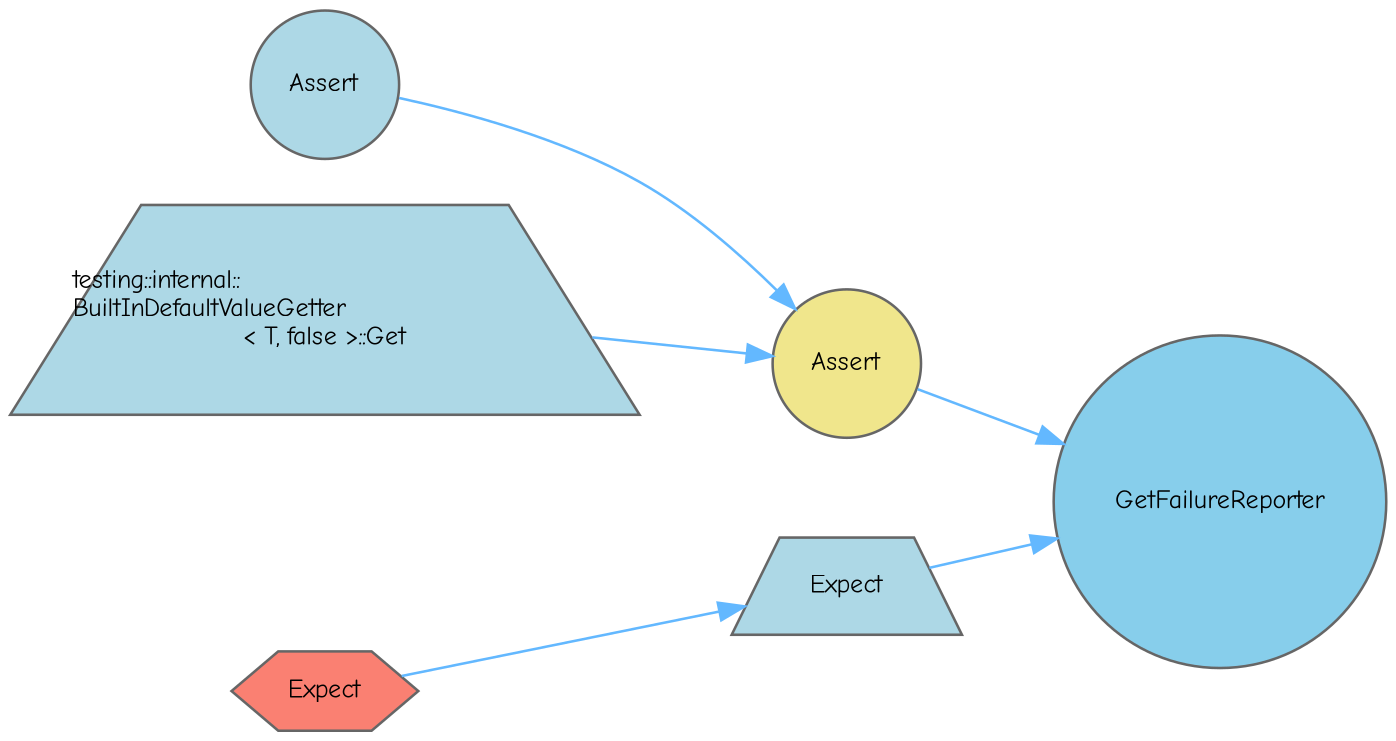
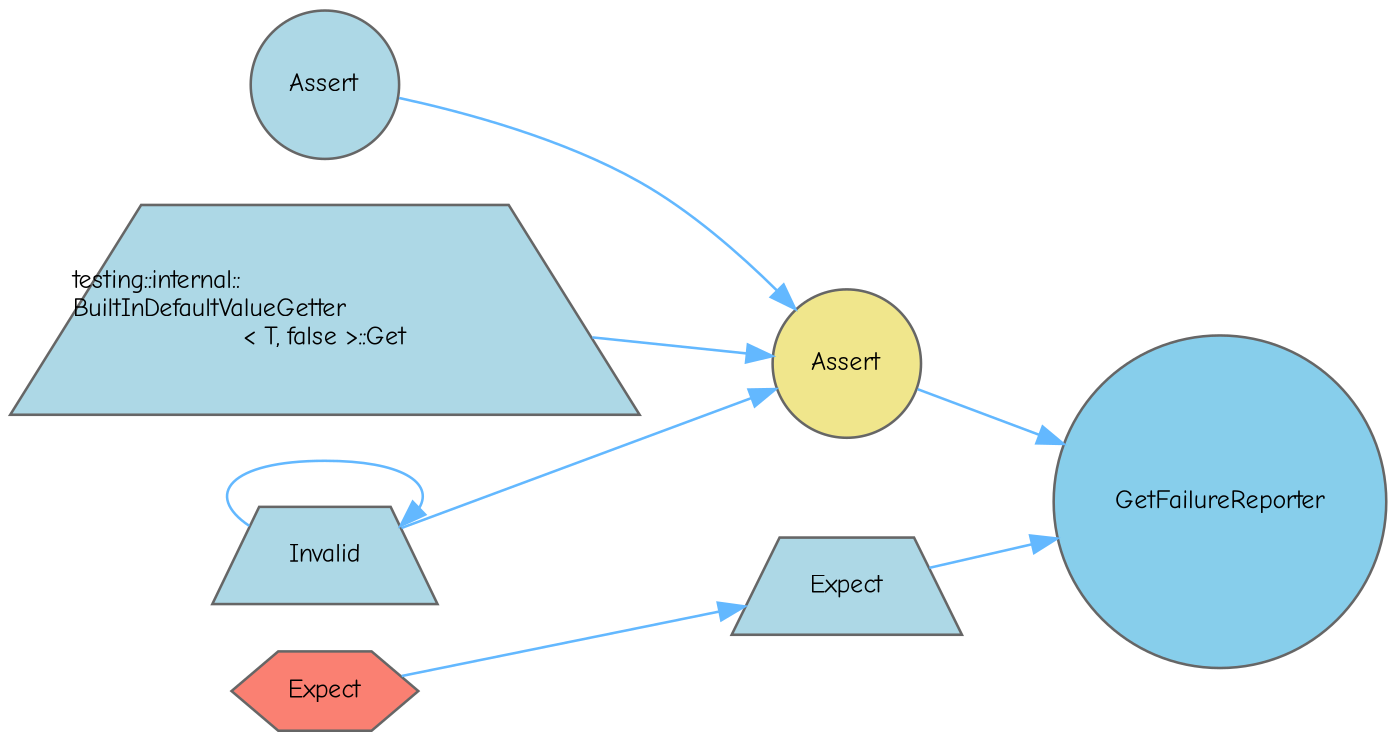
node "Invalid": added
